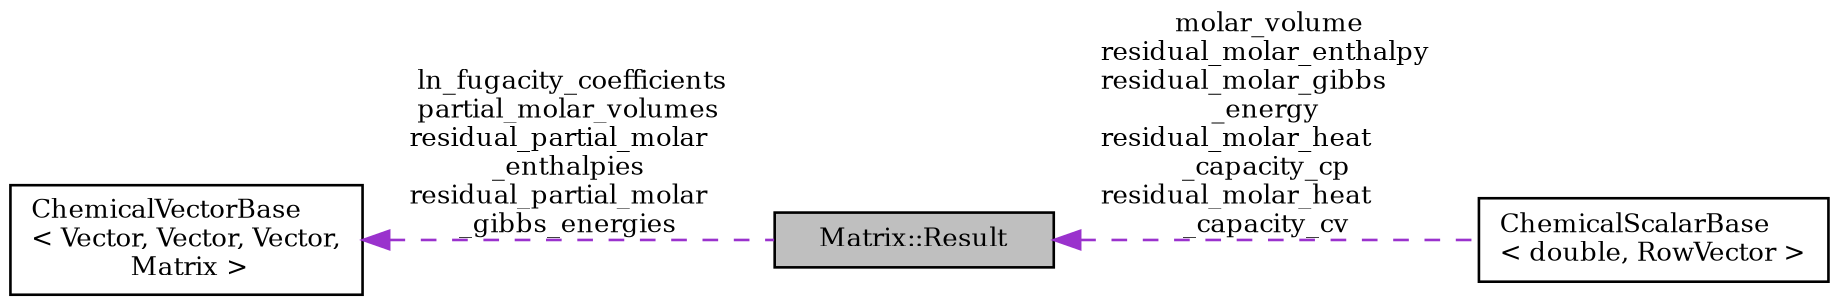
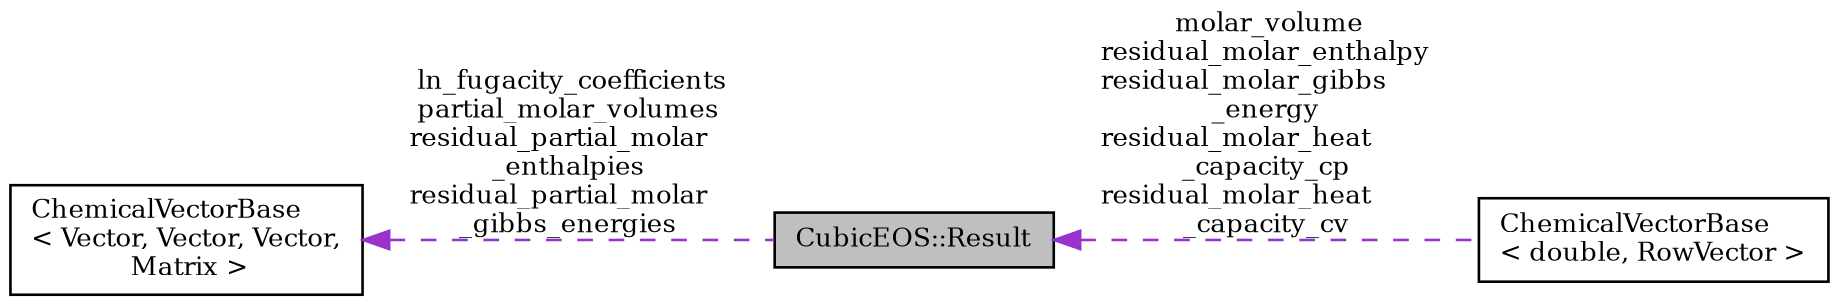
node "Matrix::Result": label "Matrix::Result" -> "CubicEOS::Result"
node "ChemicalScalarBase < double, RowVector >": label "ChemicalScalarBase < double, RowVector >" -> "ChemicalVectorBase < double, RowVector >"
